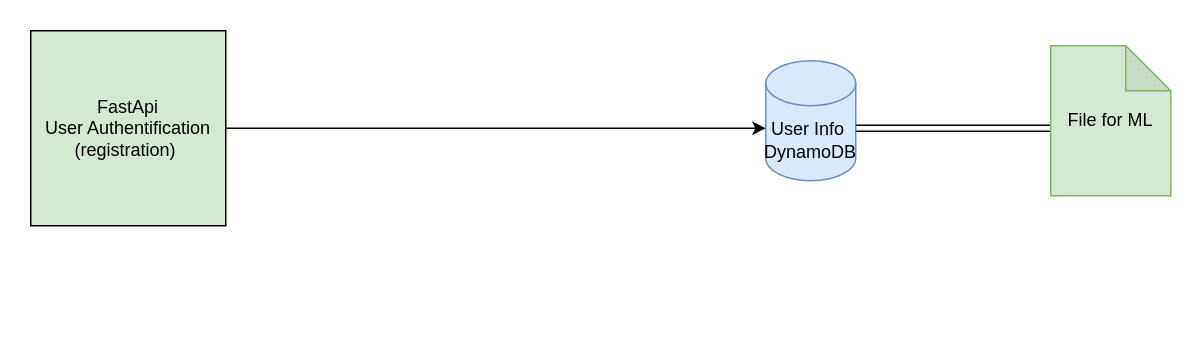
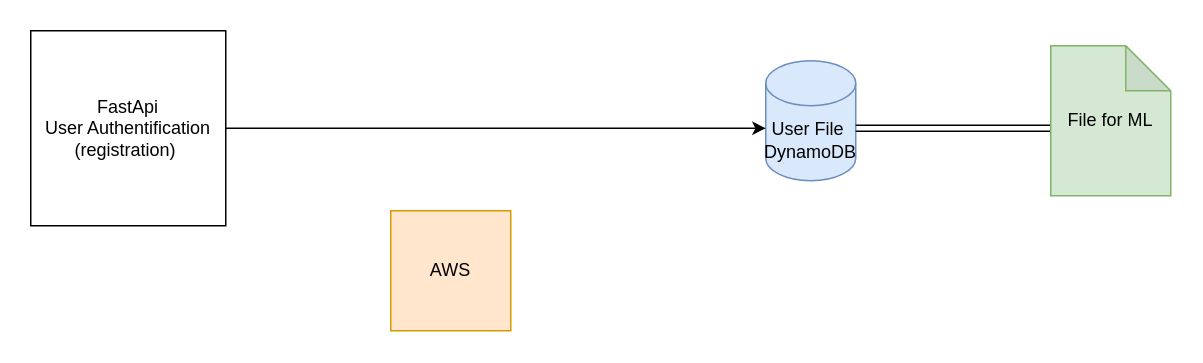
node "FastApi User Authentification (registration)": fillcolor #d5e8d4 -> #ffffff
node "User Info DynamoDB": label "User Info DynamoDB" -> "User File DynamoDB"
node "AWS": added
